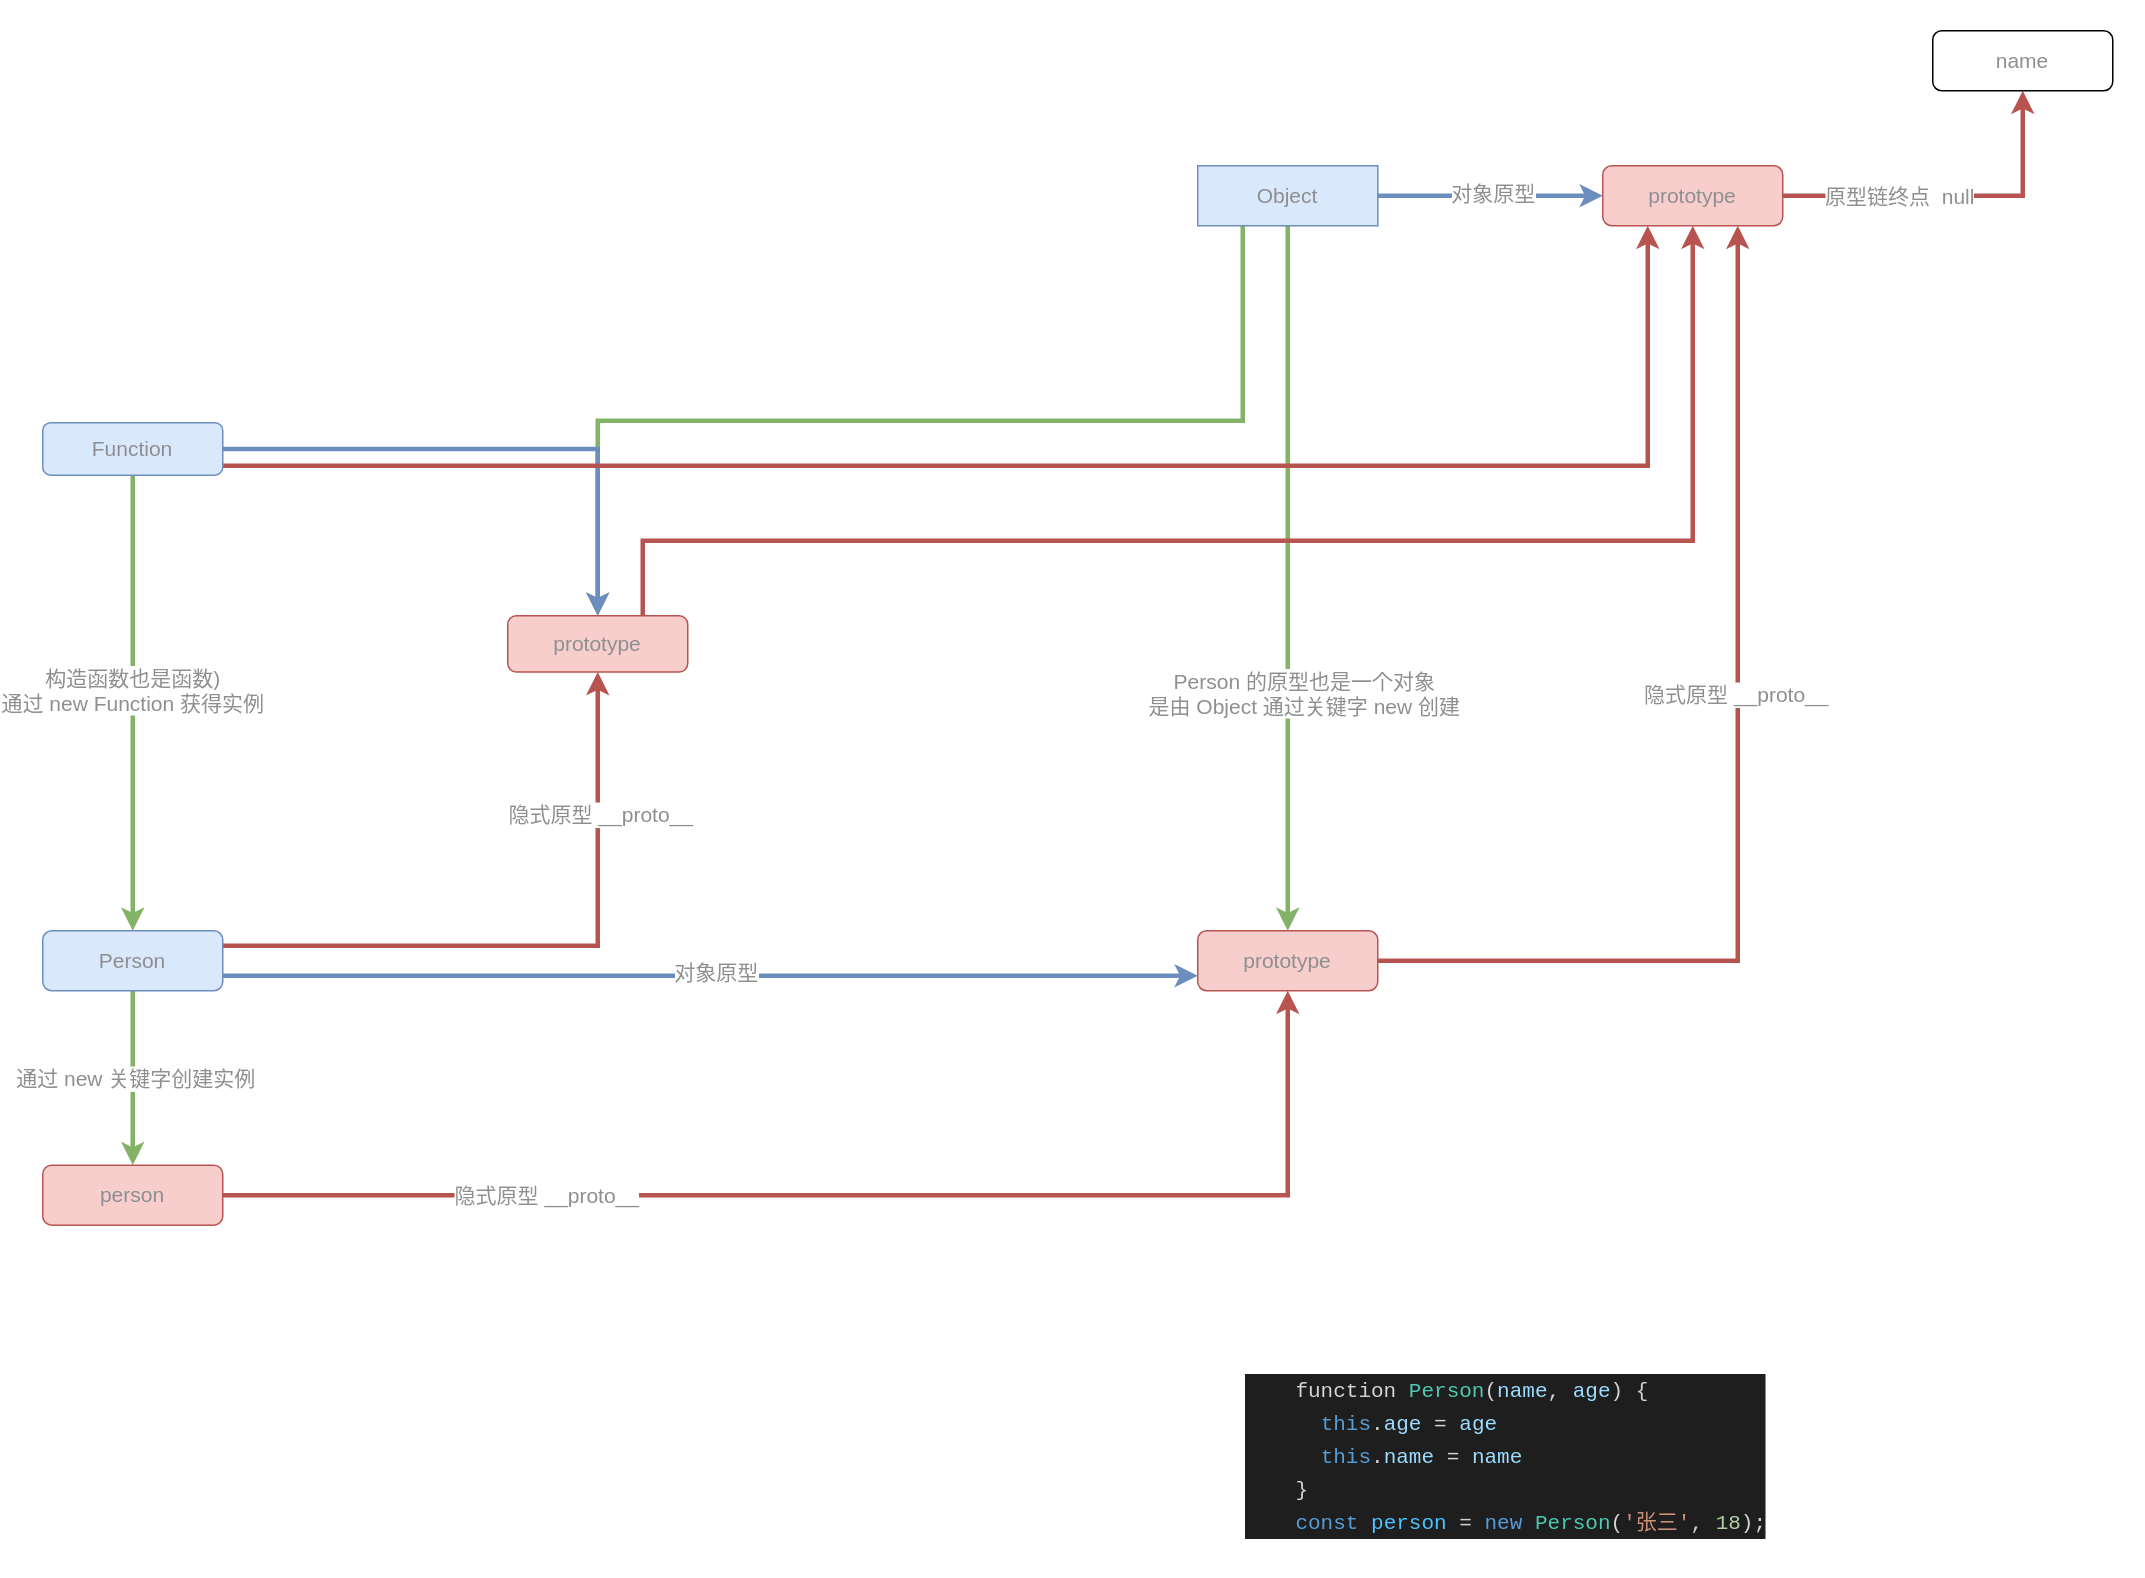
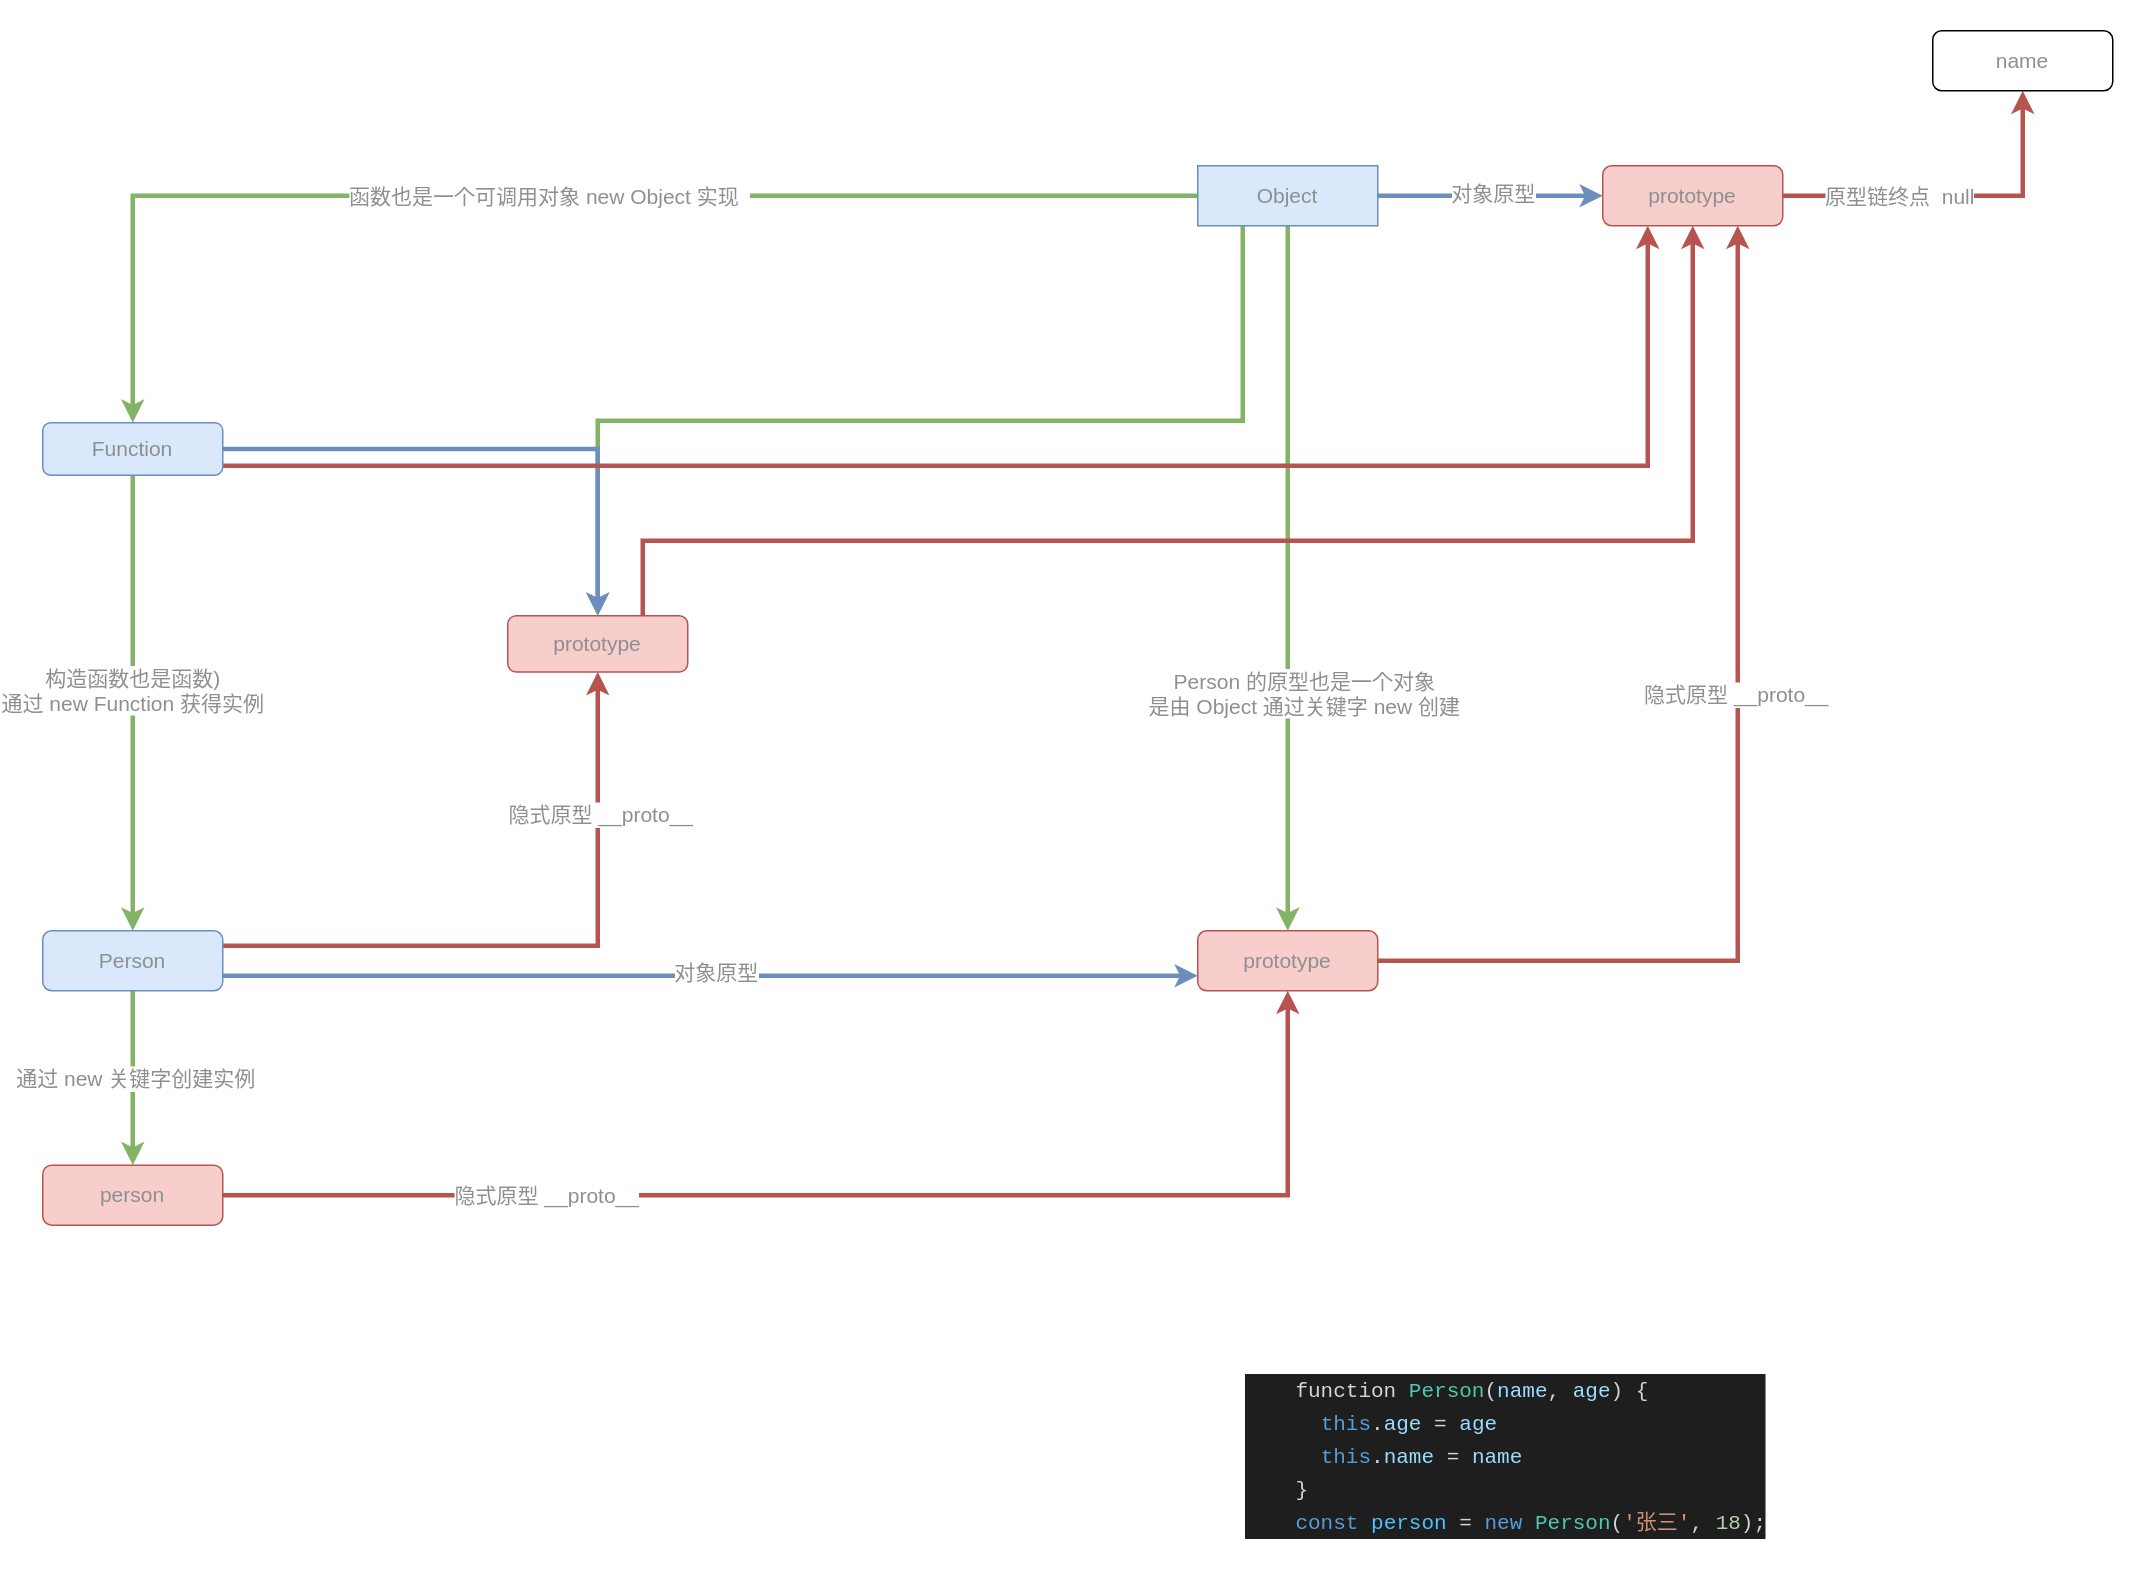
edge "Object" -> "Function": added, label "函数也是一个可调用对象 new Object 实现"
